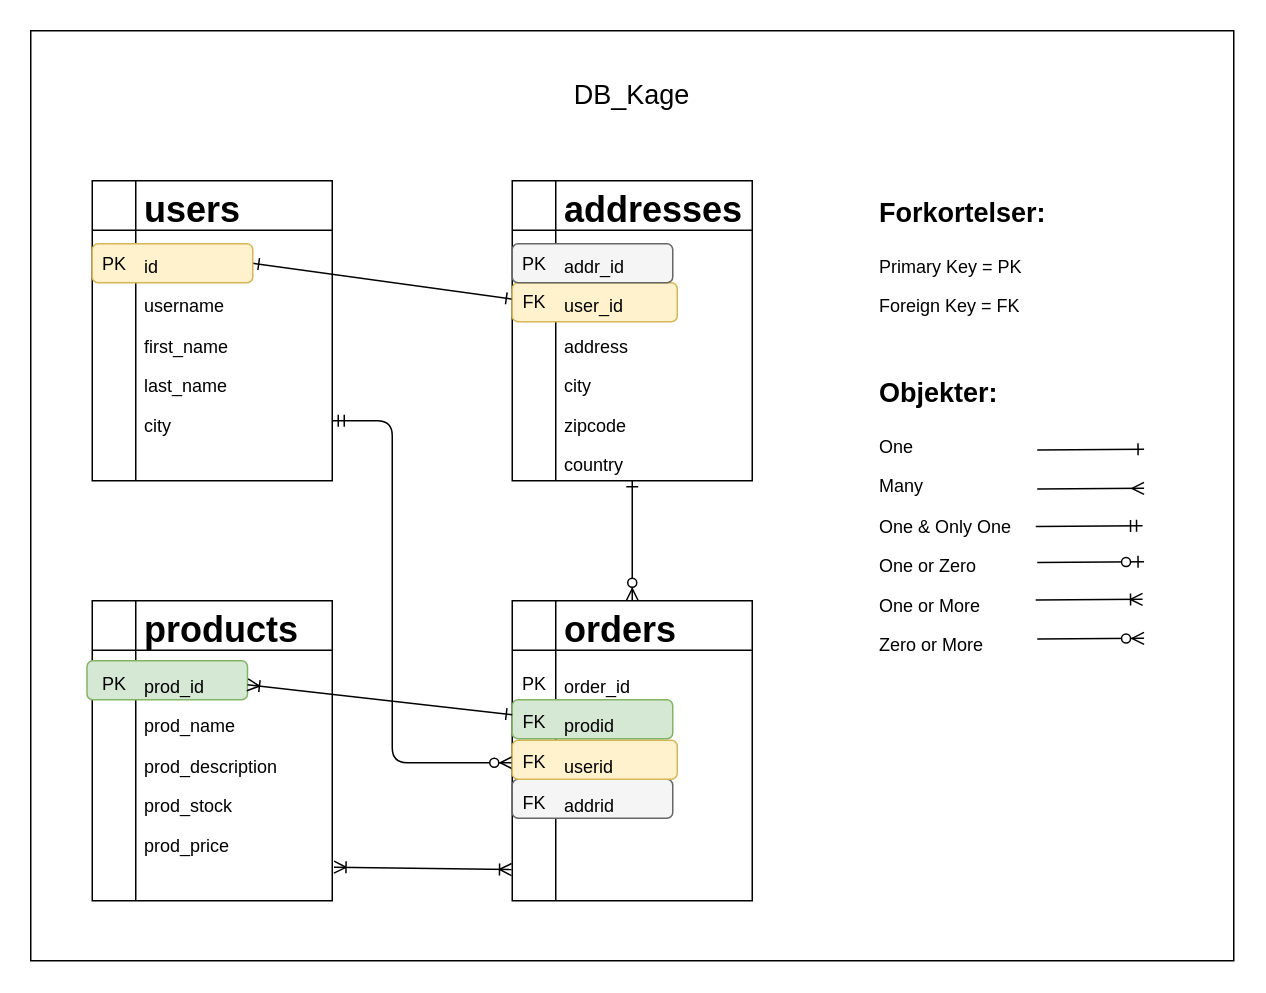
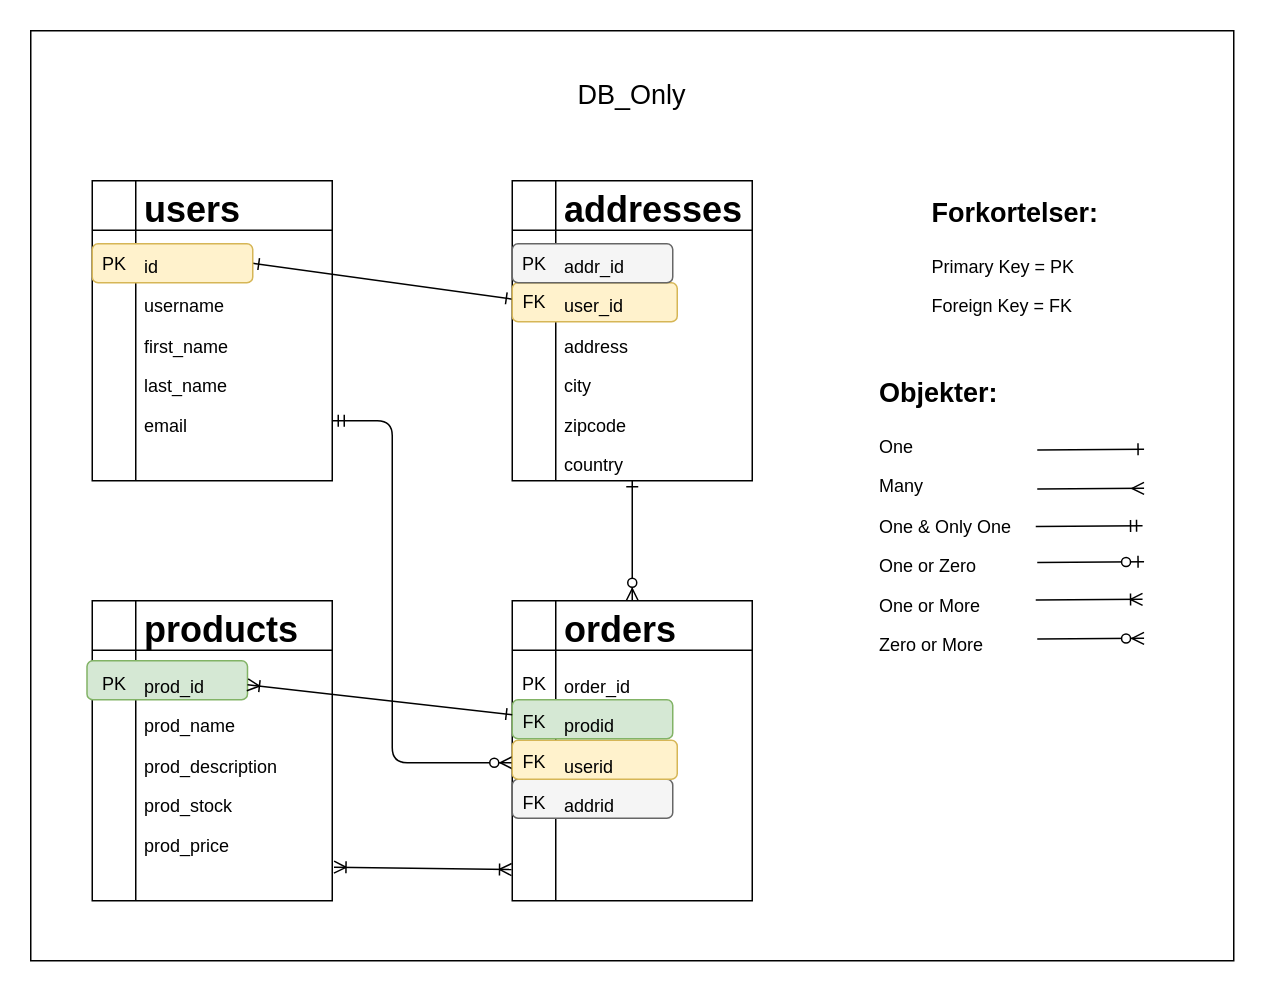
node "DB_Kage": label "DB_Kage" -> "DB_Only"
node "usersid username first_name last_name city": label "usersid username first_name last_name city" -> "usersid username first_name last_name email"
node "Forkortelser:Primary Key = PK Foreign Key = FK": moved (1015, 263) -> (1067, 263)
